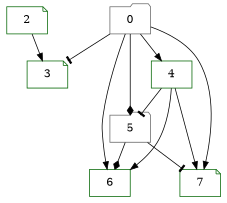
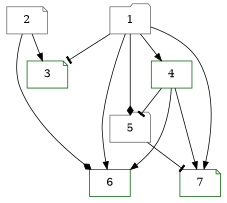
node "2": color darkgreen -> gray40
node "0": label "0" -> "1"
edge "5" -> "6": now "2" -> "6"
